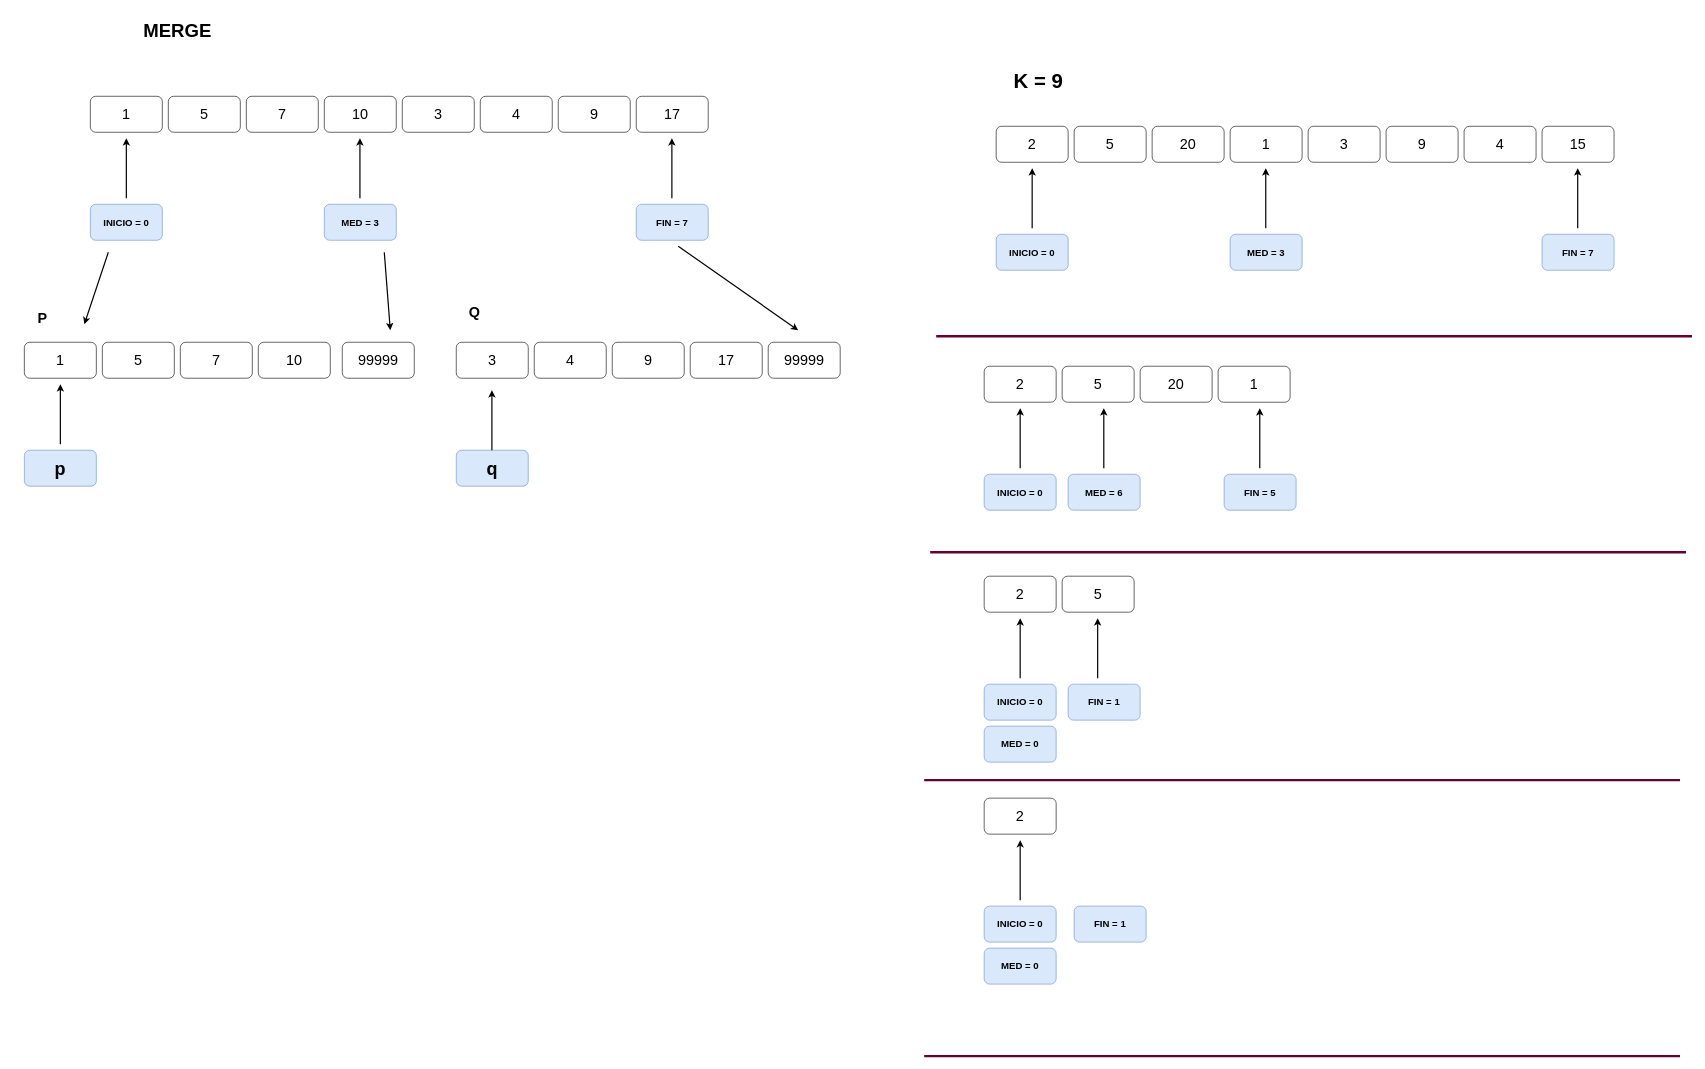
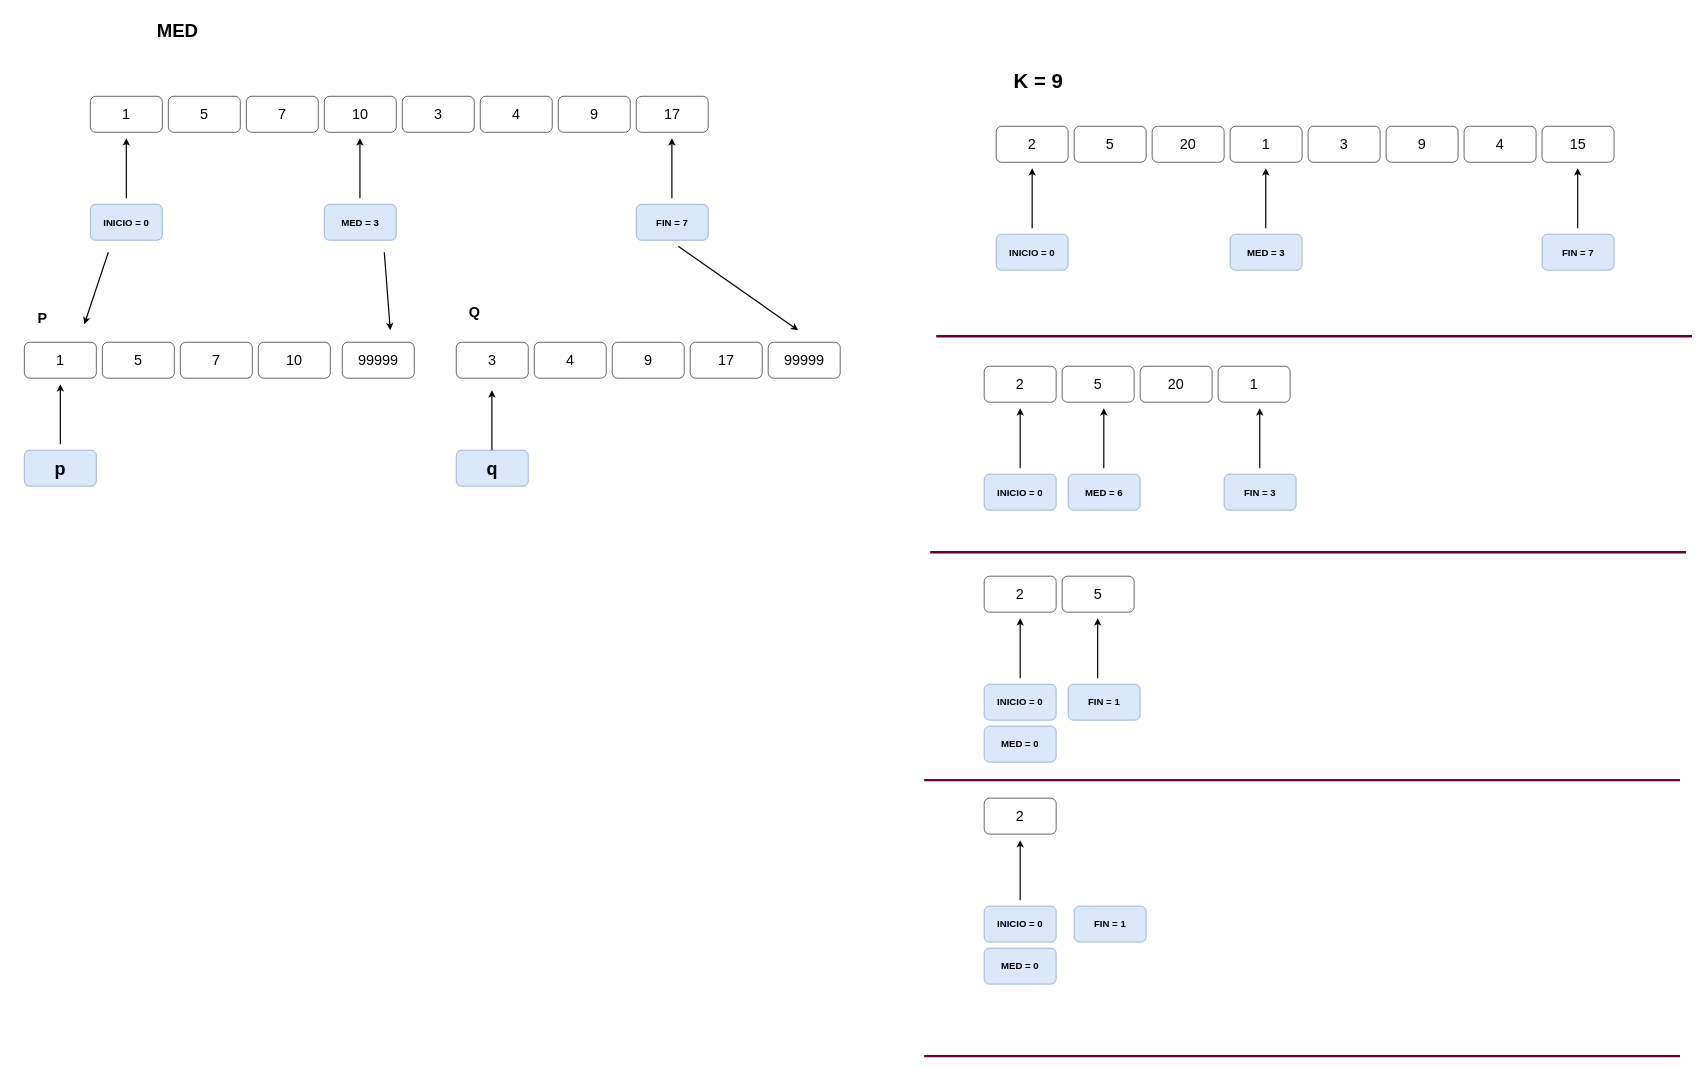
node "MERGE": label "MERGE" -> "MED"
node "FIN = 5": label "FIN = 5" -> "FIN = 3"
